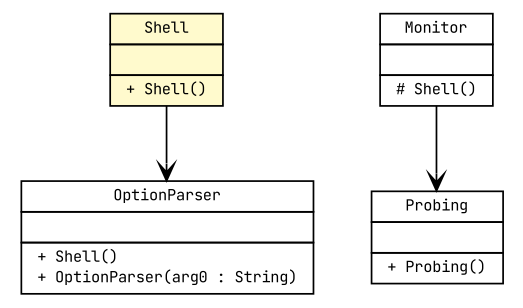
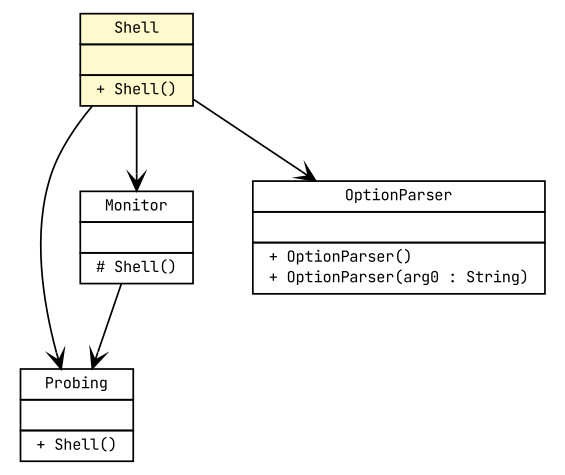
edge "Shell" -> "Monitor": added
edge "Shell" -> "Probing": added
node "OptionParser": text "+ Shell()" -> "+ OptionParser()"
node "Probing": text "+ Probing()" -> "+ Shell()"
